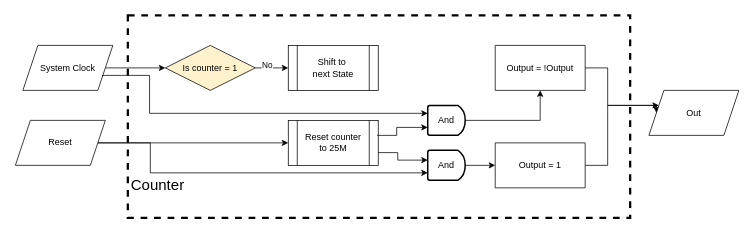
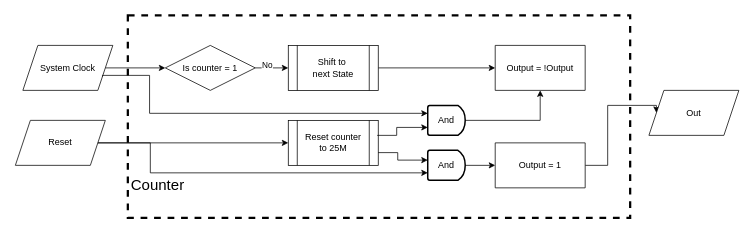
node "Is counter = 1": fillcolor #fff2cc -> #ffffff
edge "Shift to next State" -> "Output = !Output": added
edge "Output = !Output" -> "Out": removed
